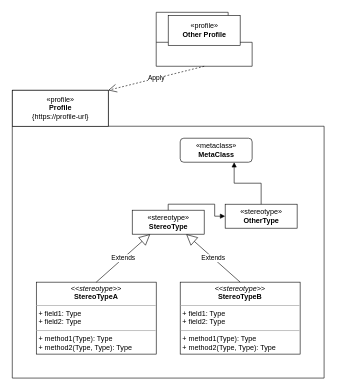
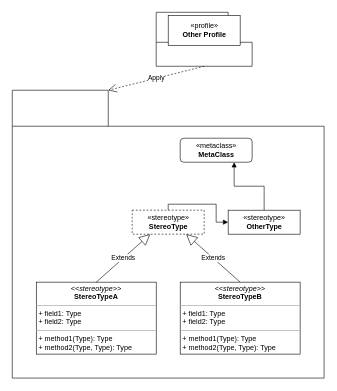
node "«profile» Profile {https://profile-url}": removed
node "«stereotype» OtherType": moved (261, 216) -> (264, 222)
node "«stereotype» StereoType": style solid -> dashed
